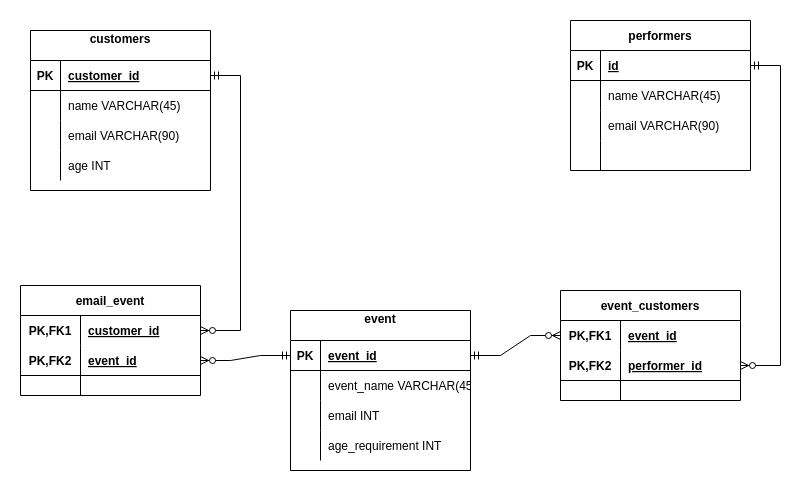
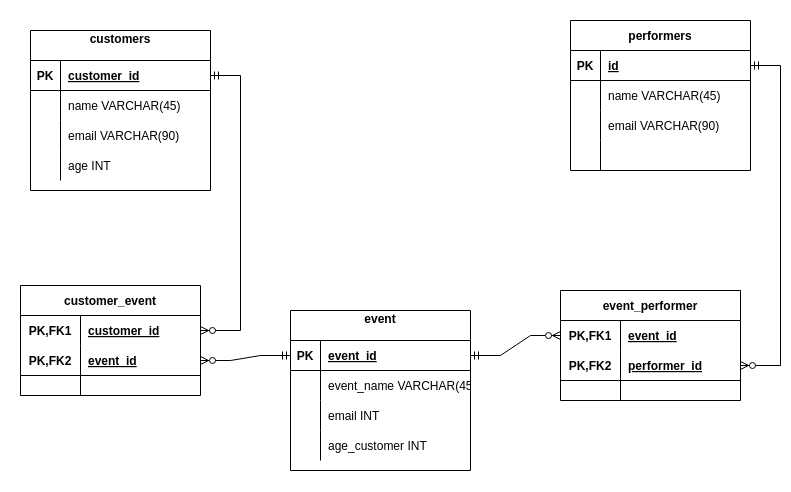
node "email_event": label "email_event" -> "customer_event"
node "event_customers": label "event_customers" -> "event_performer"
node "age_requirement INT": label "age_requirement INT" -> "age_customer INT"
